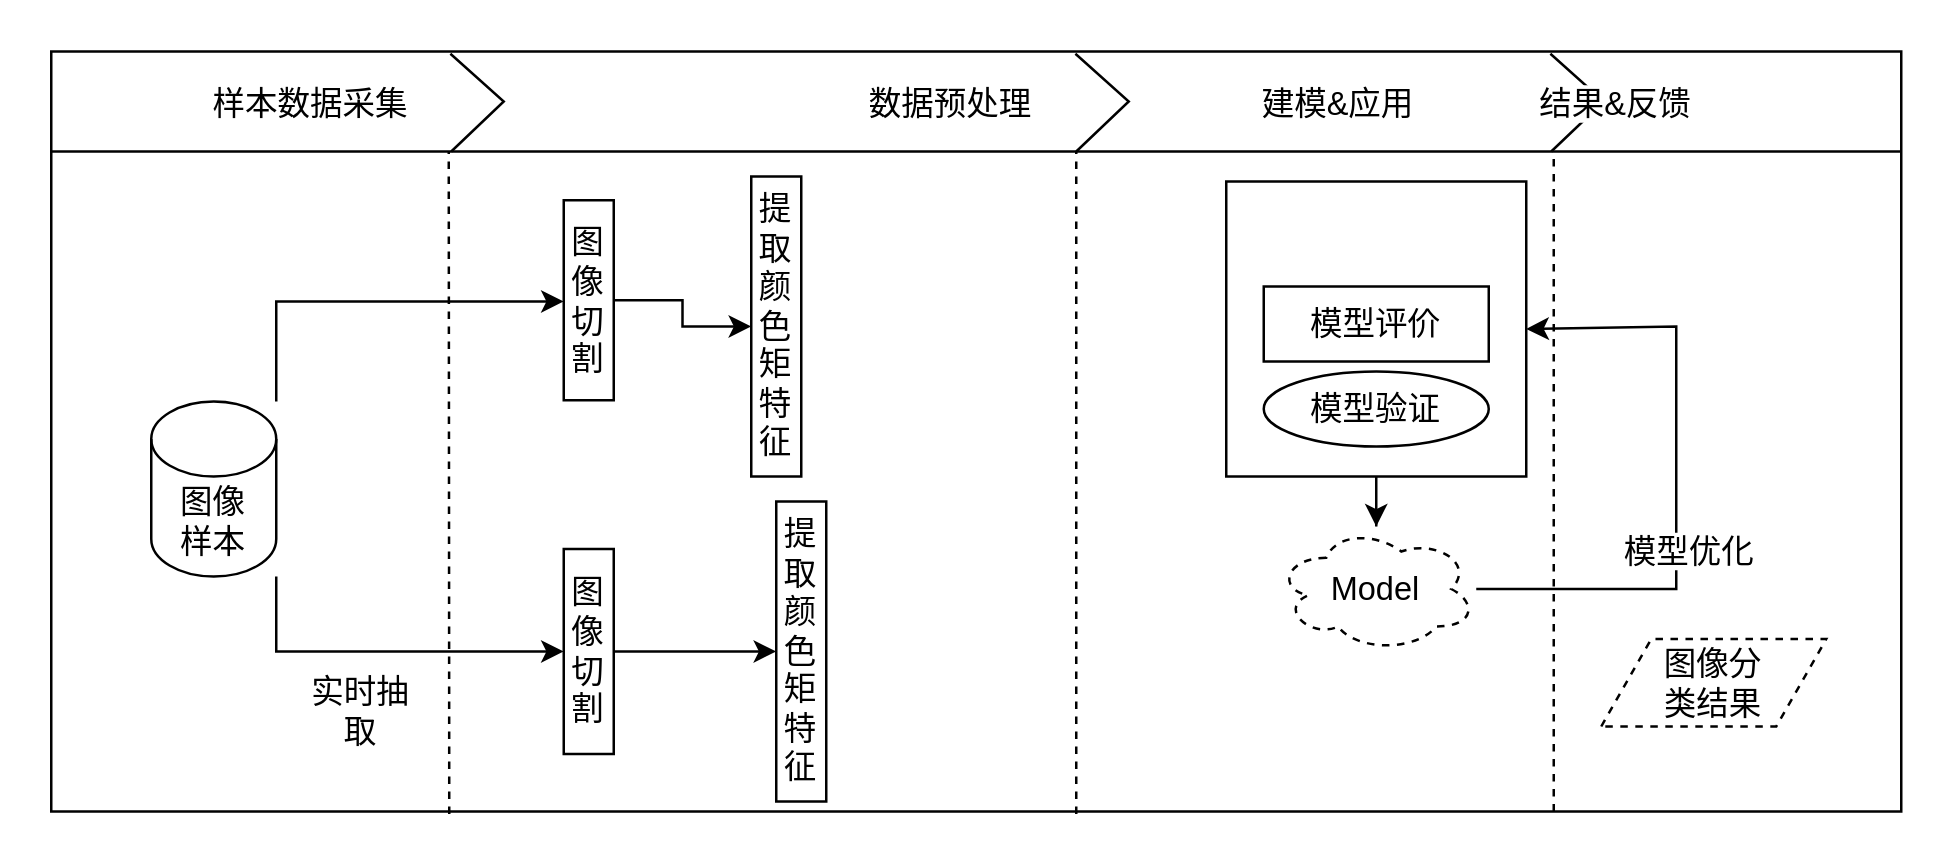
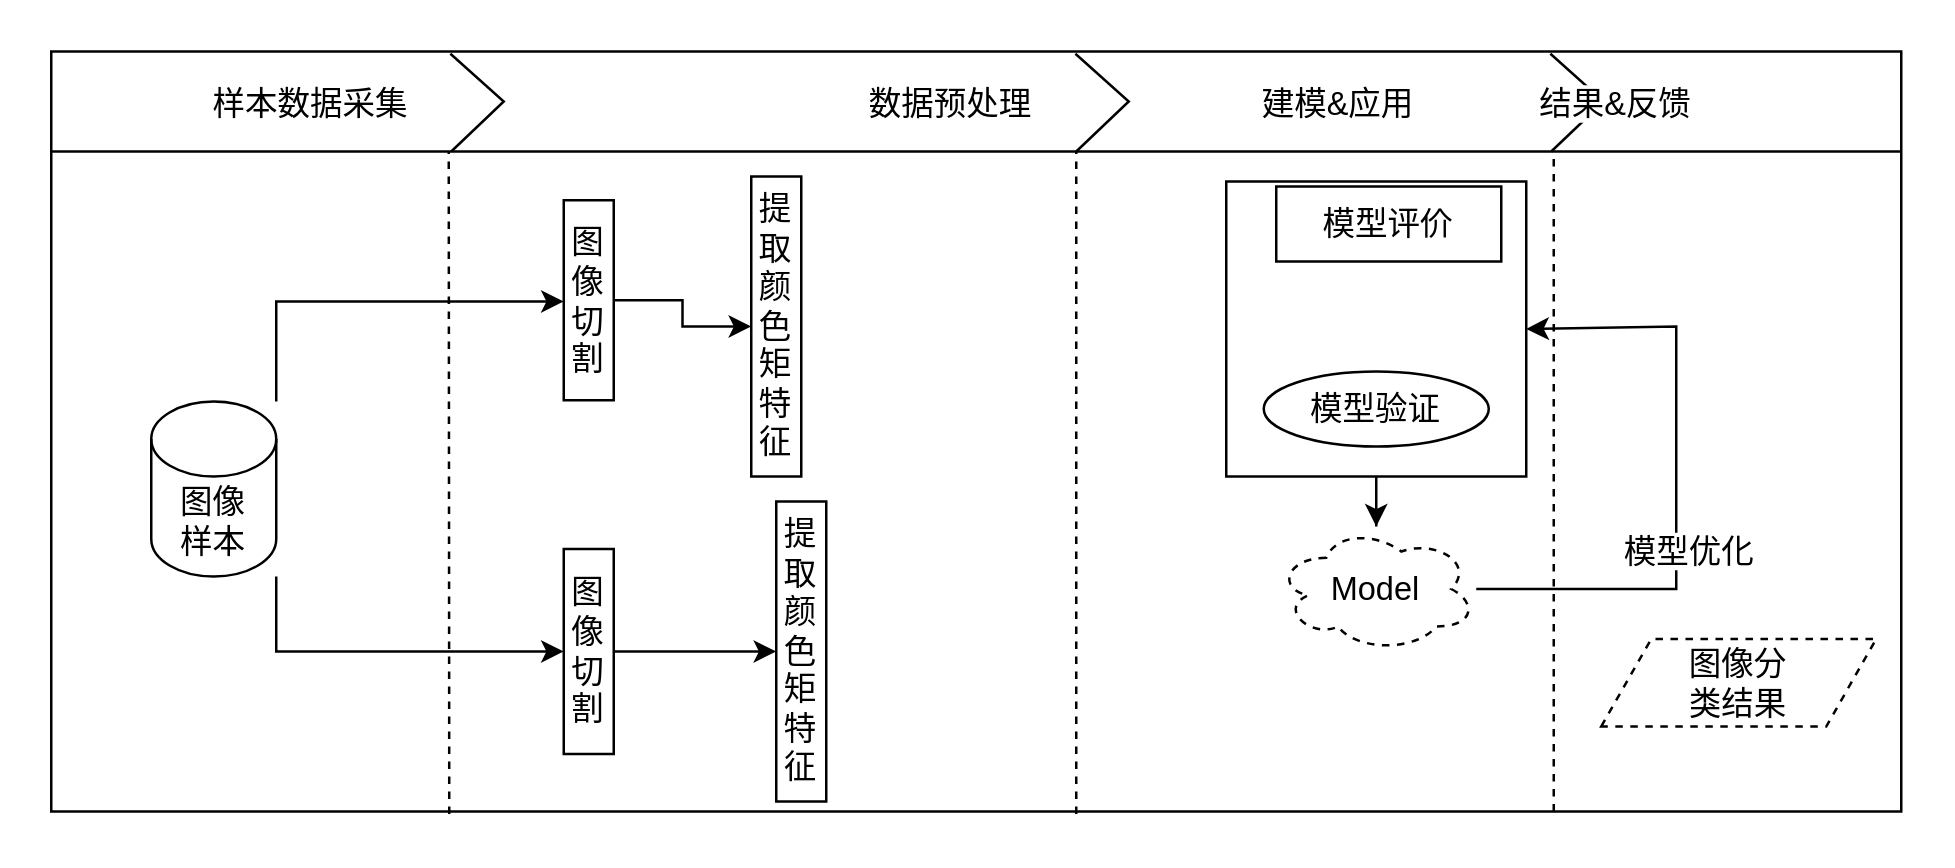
node "模型评价": moved (1376, 324) -> (1389, 224)
node "图像分 类结果": size 225x88 -> 275x88
node "实时抽取": removed
